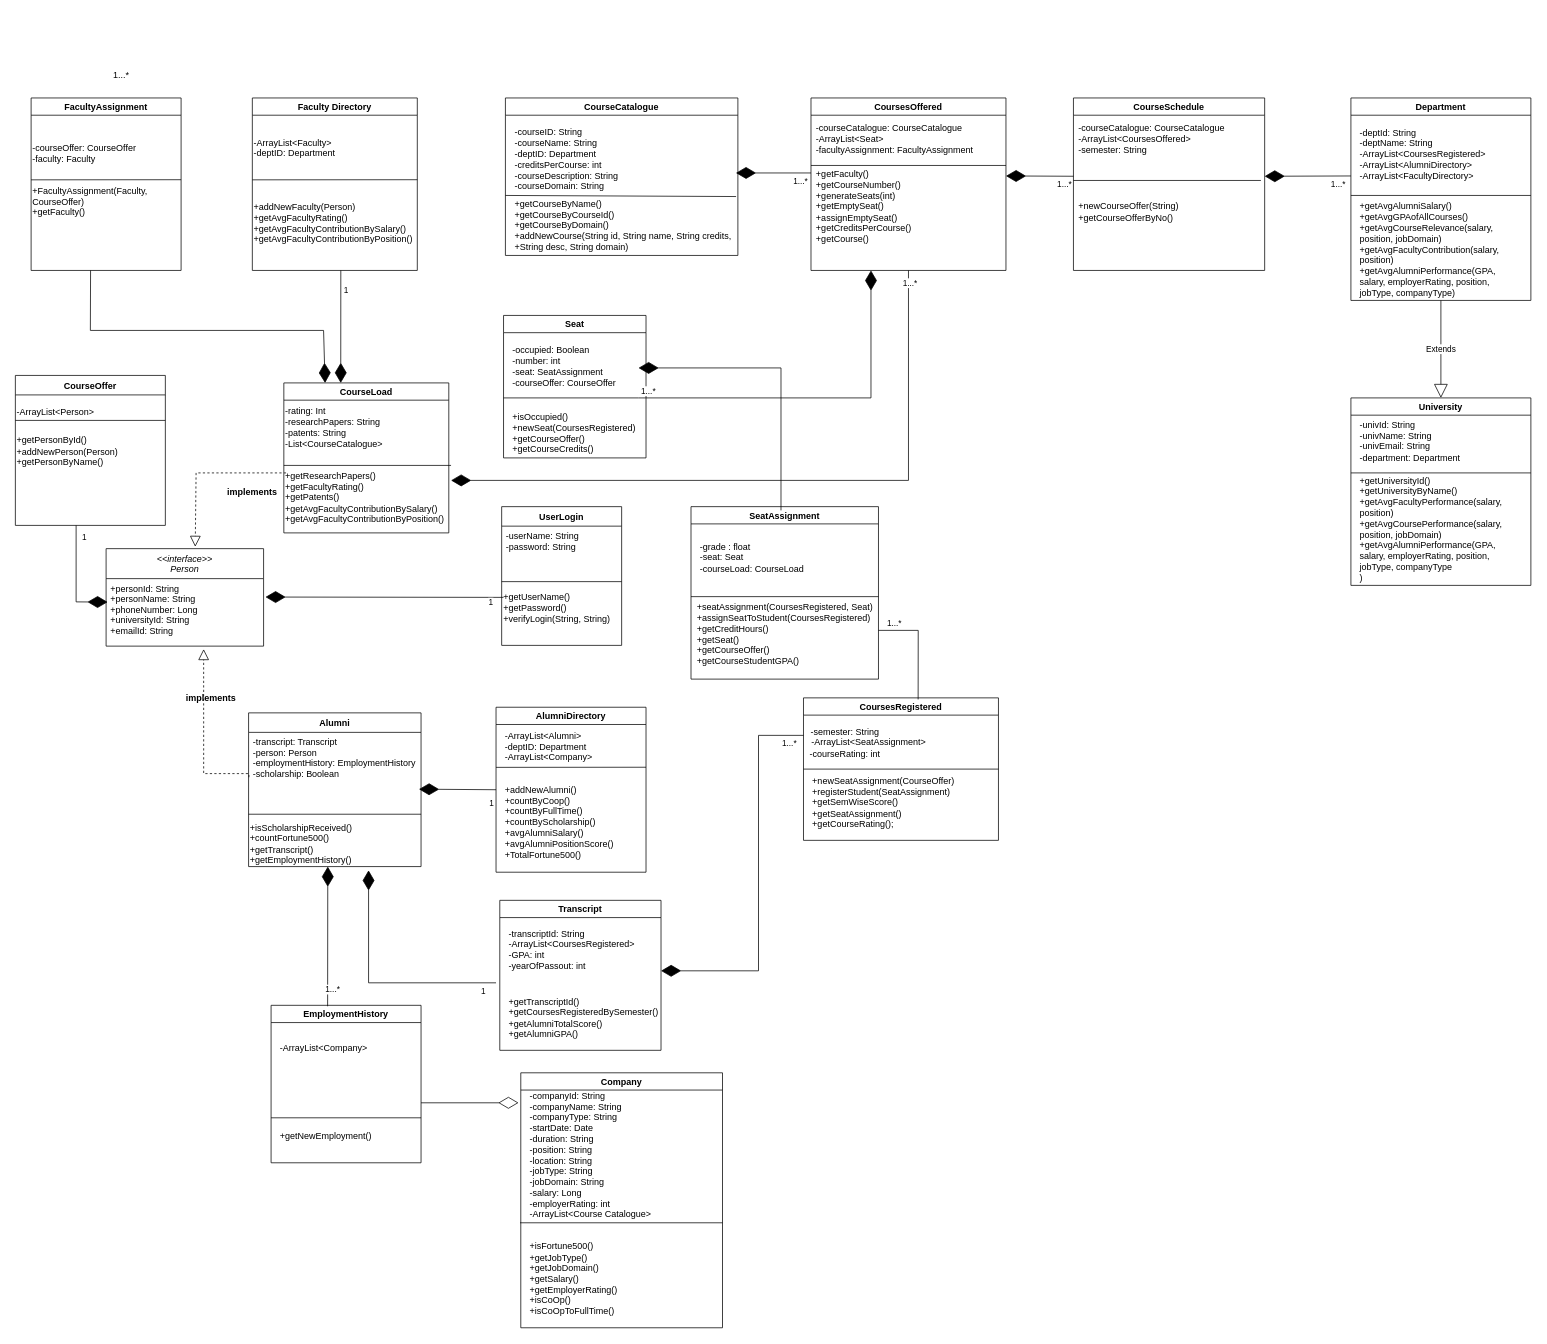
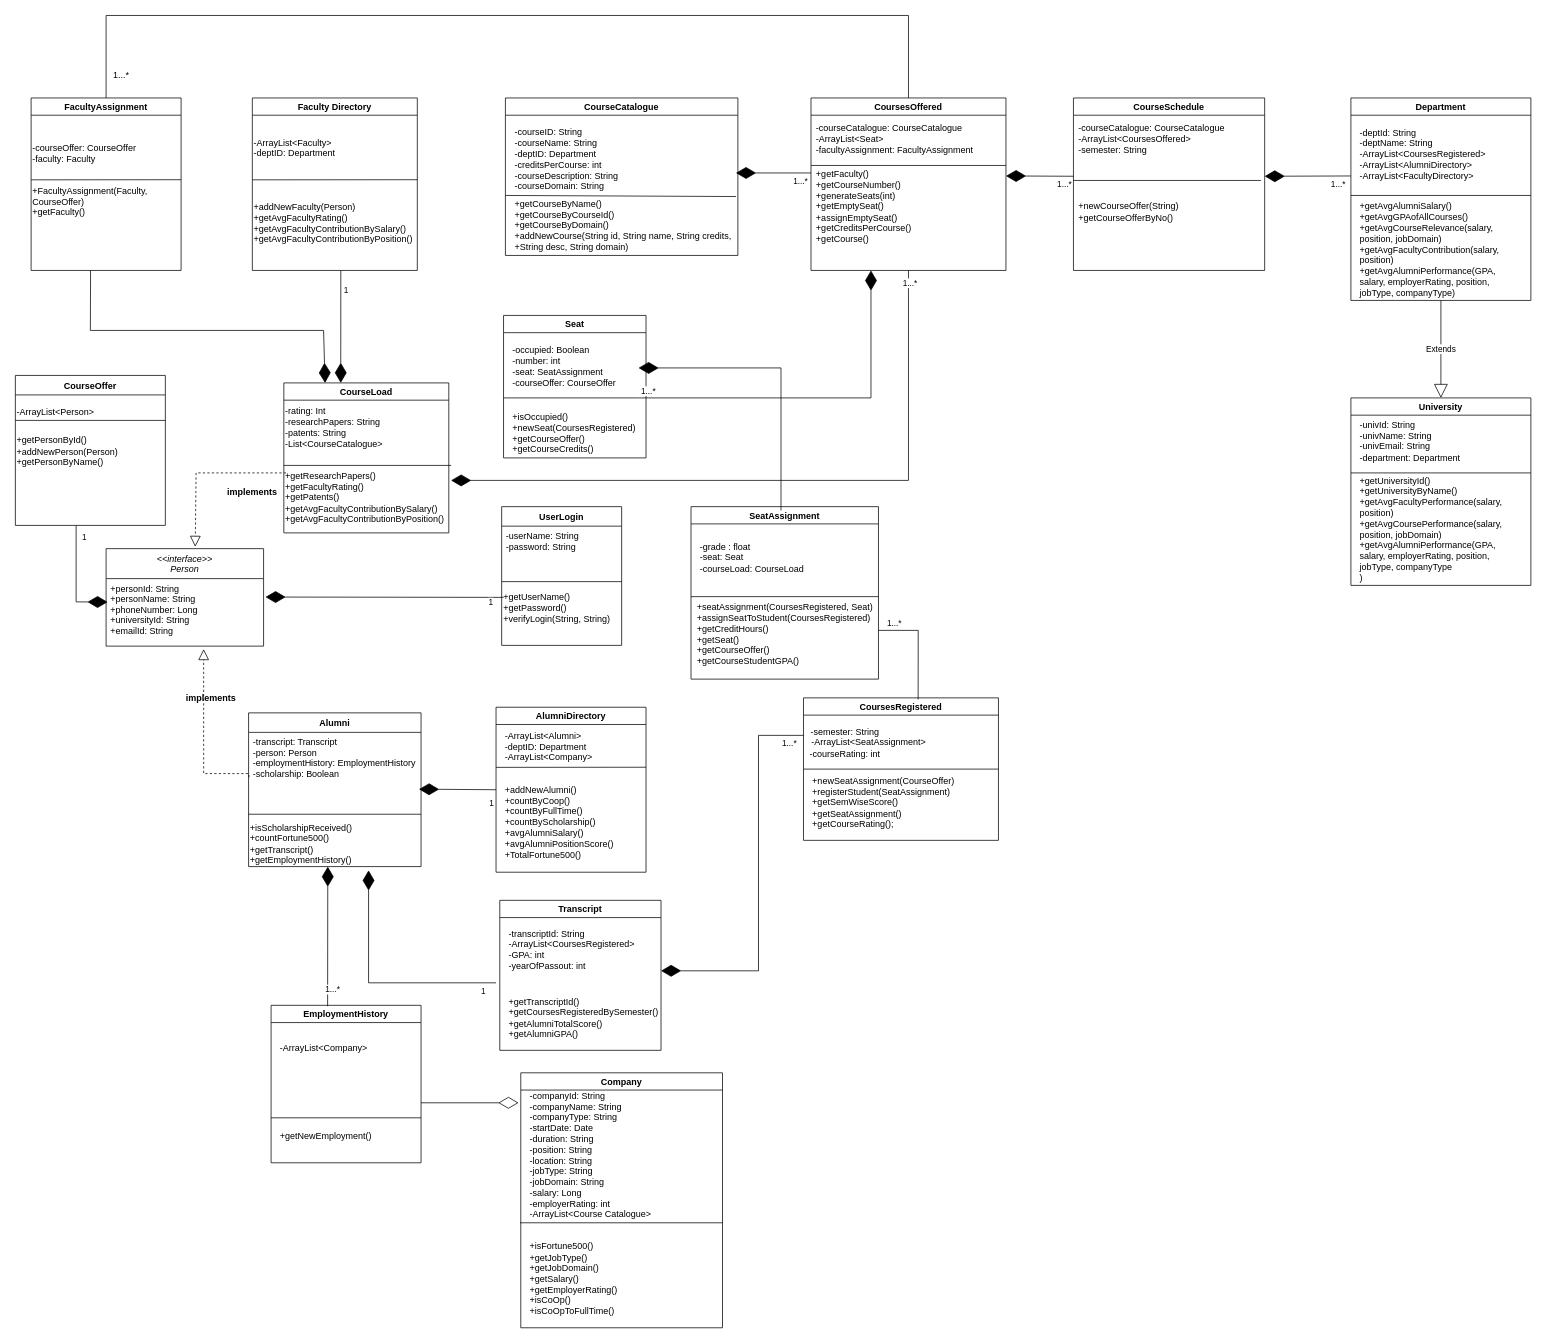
edge "FacultyAssignment" -- "CoursesOffered": added
